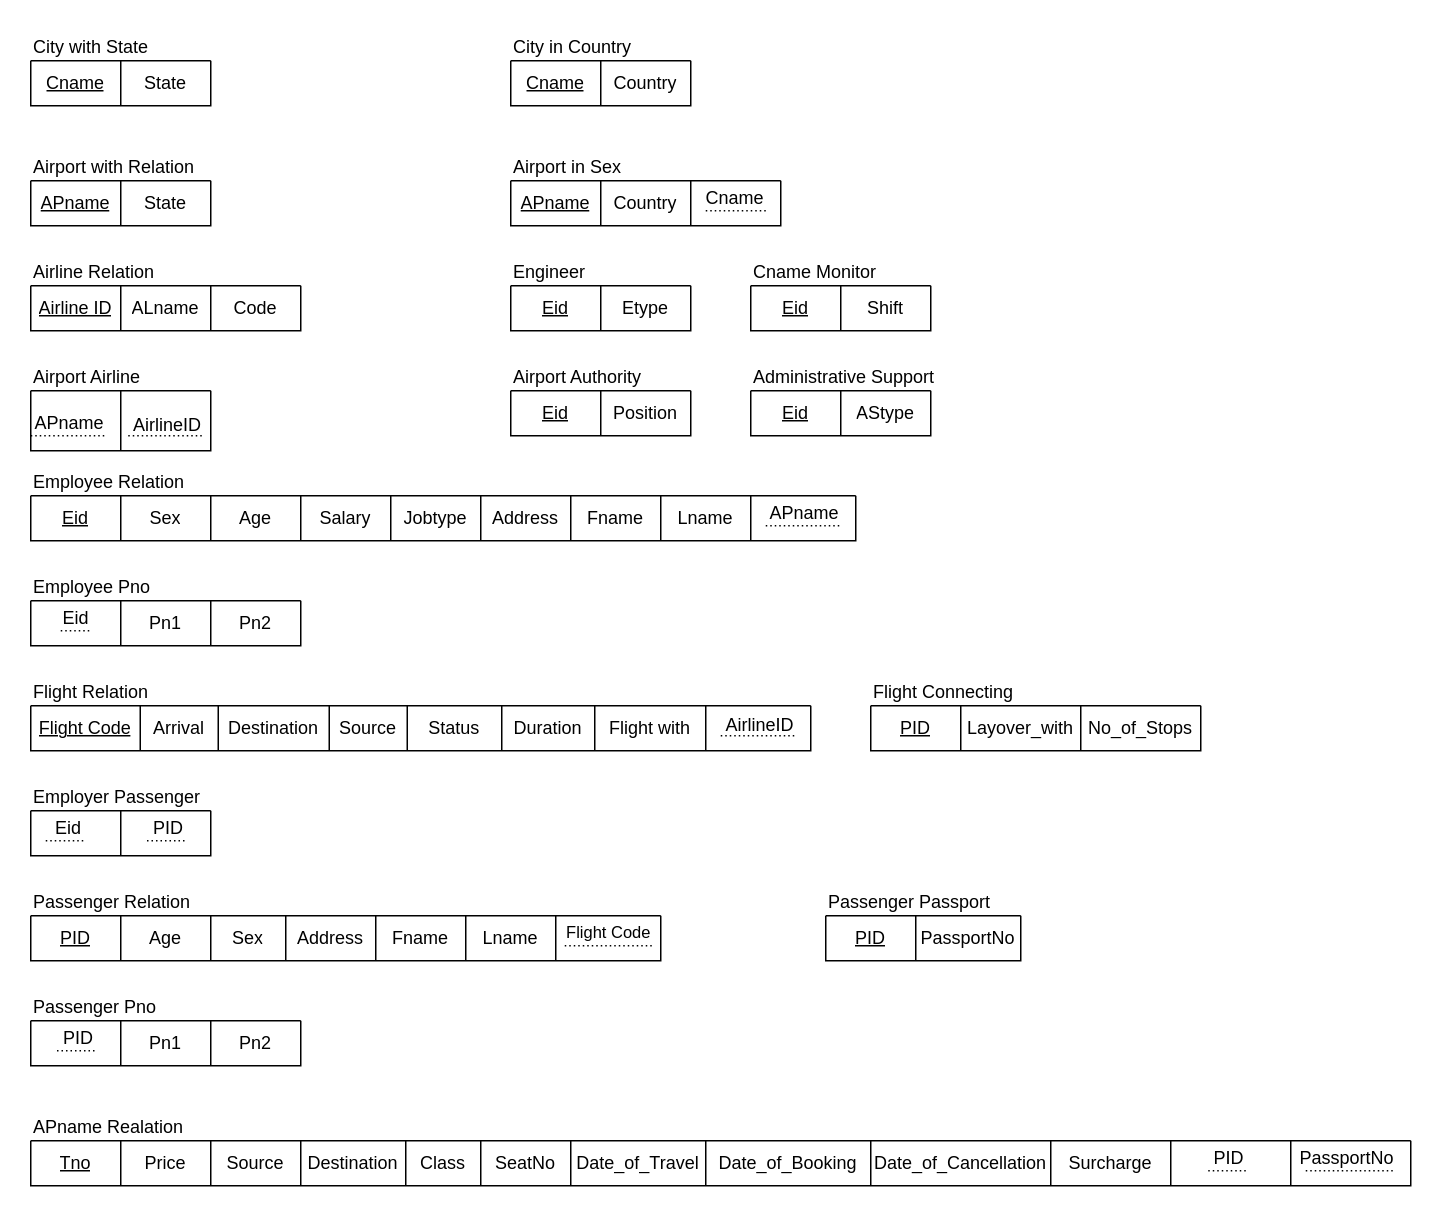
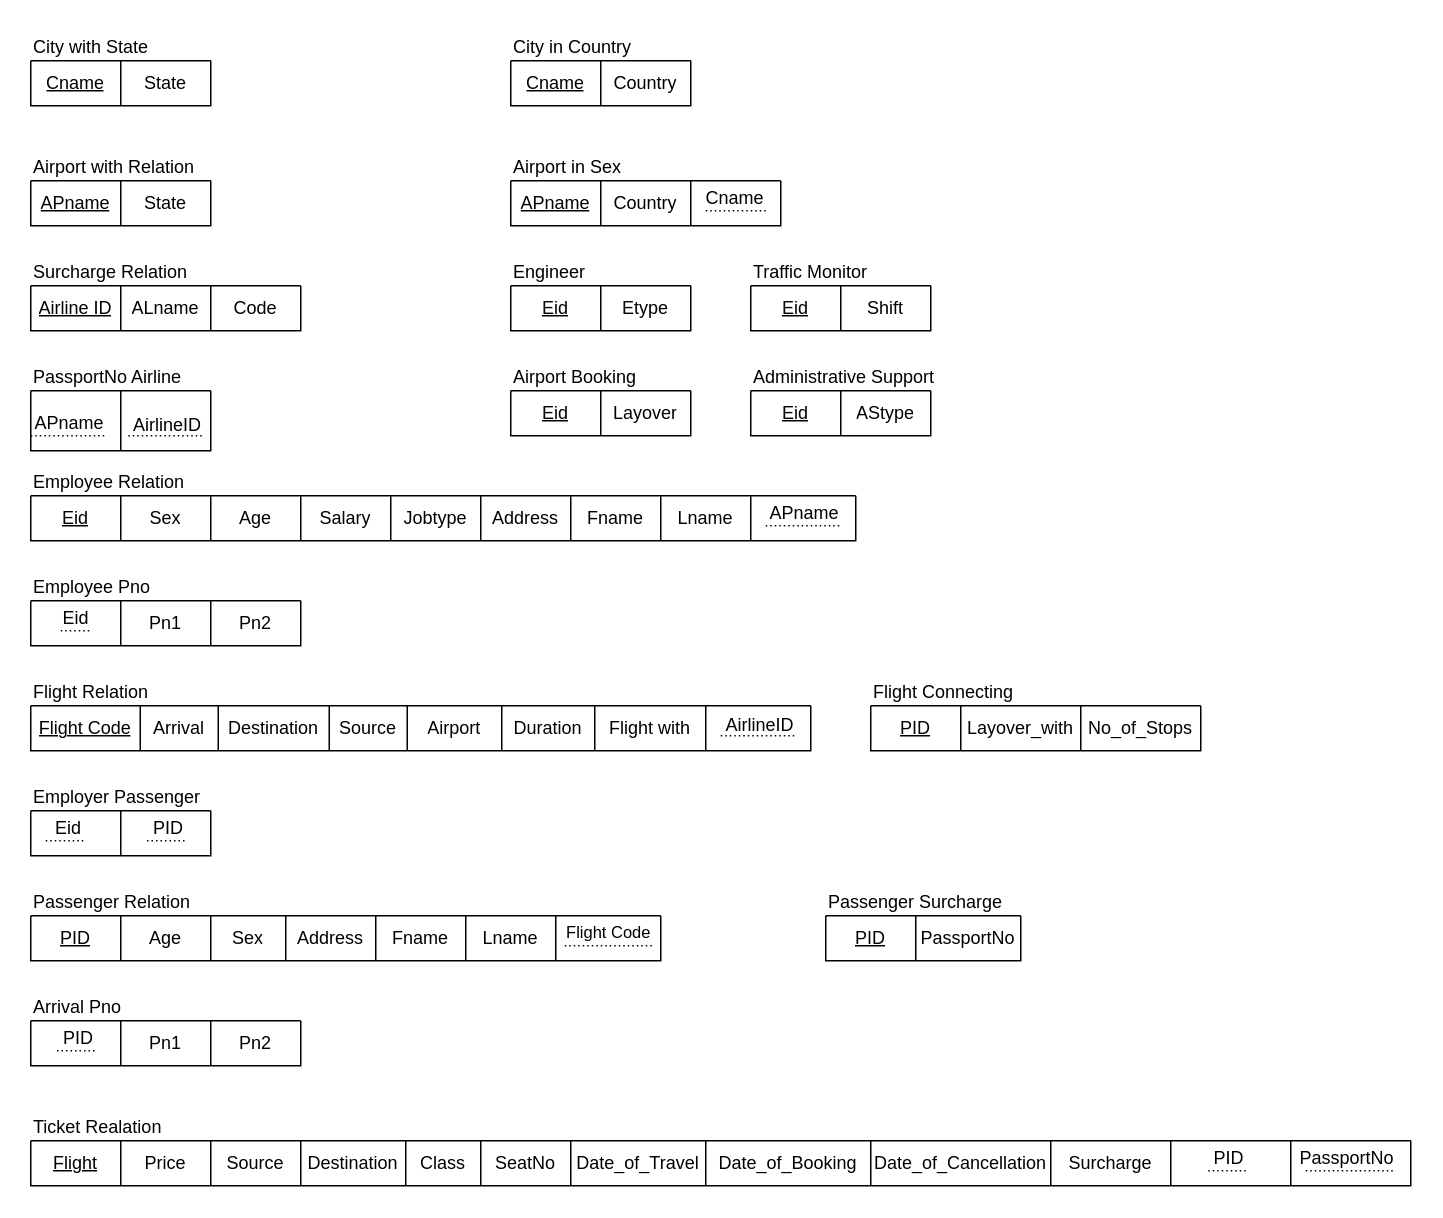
node "Airline Relation": label "Airline Relation" -> "Surcharge Relation"
node "Cname Monitor": label "Cname Monitor" -> "Traffic Monitor"
node "Airport Airline": label "Airport Airline" -> "PassportNo Airline"
node "Airport Authority": label "Airport Authority" -> "Airport Booking"
node "Position": label "Position" -> "Layover"
node "Status": label "Status" -> "Airport"
node "Passenger Passport": label "Passenger Passport" -> "Passenger Surcharge"
node "Passenger Pno": label "Passenger Pno" -> "Arrival Pno"
node "APname Realation": label "APname Realation" -> "Ticket Realation"
node "Tno": label "Tno" -> "Flight"
